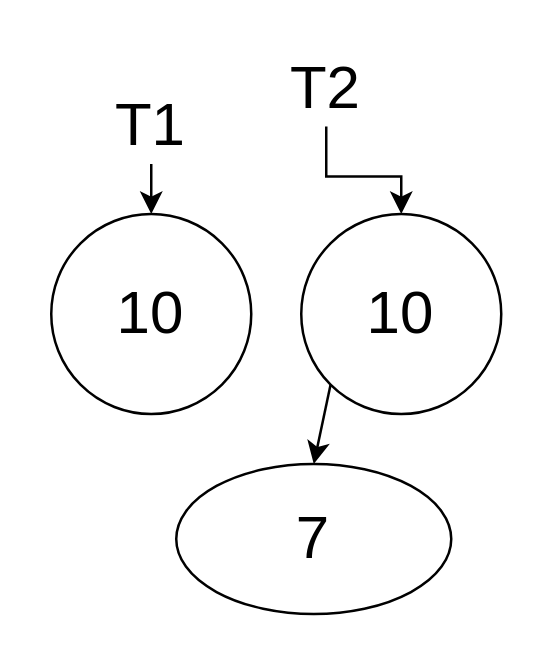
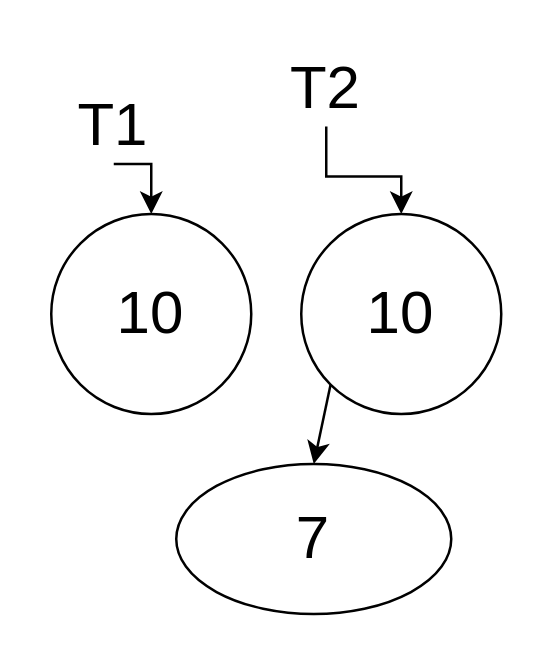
node "T1": moved (151, 126) -> (114, 126)
